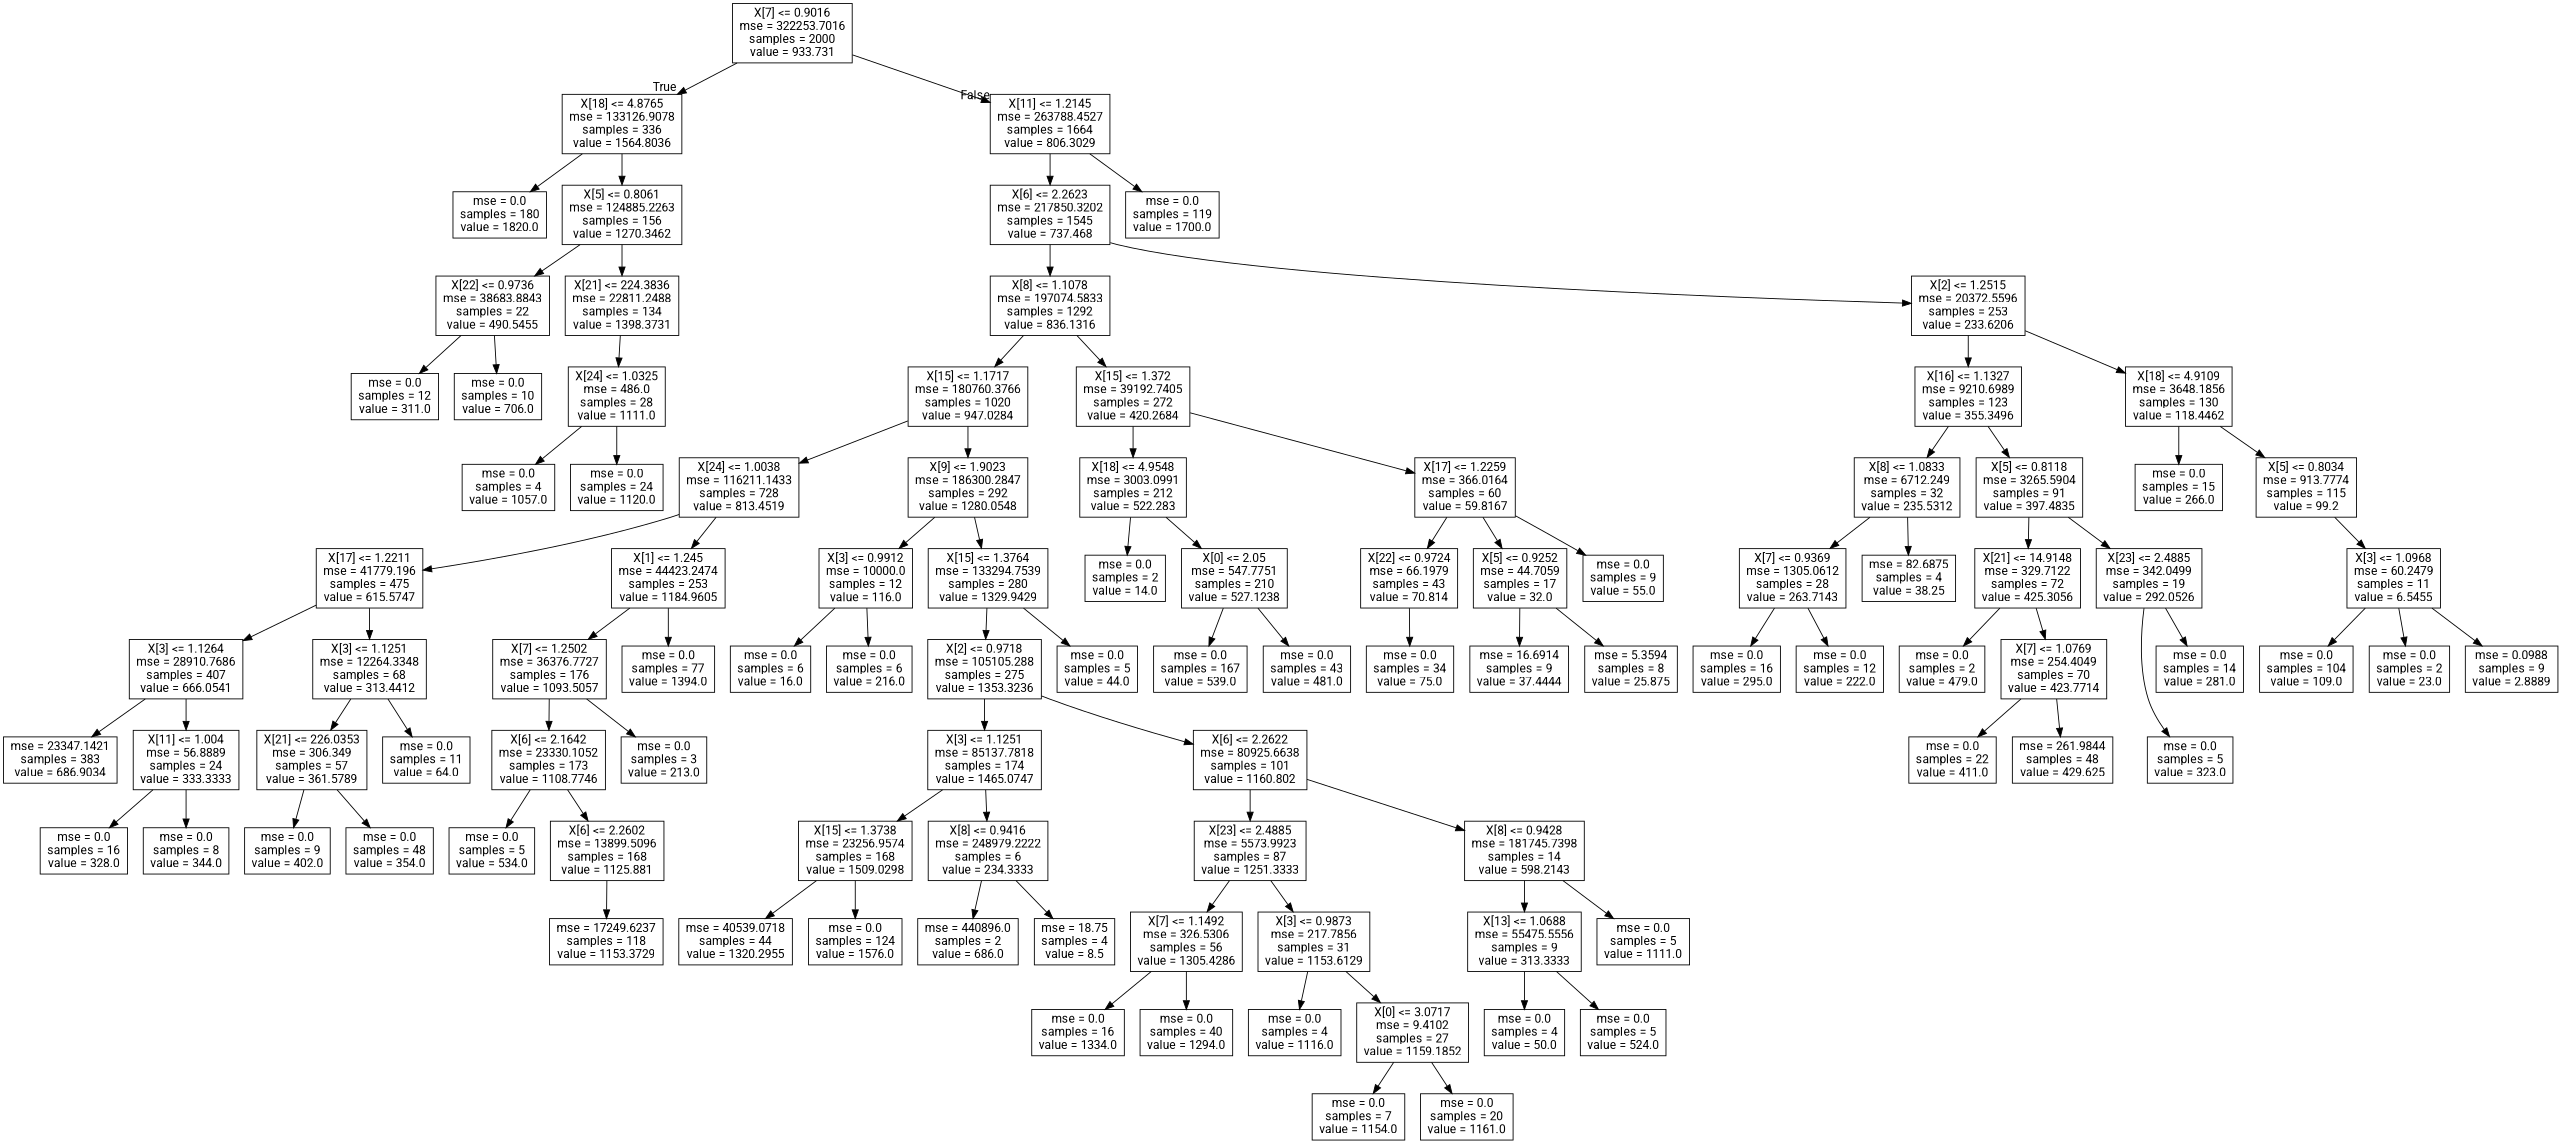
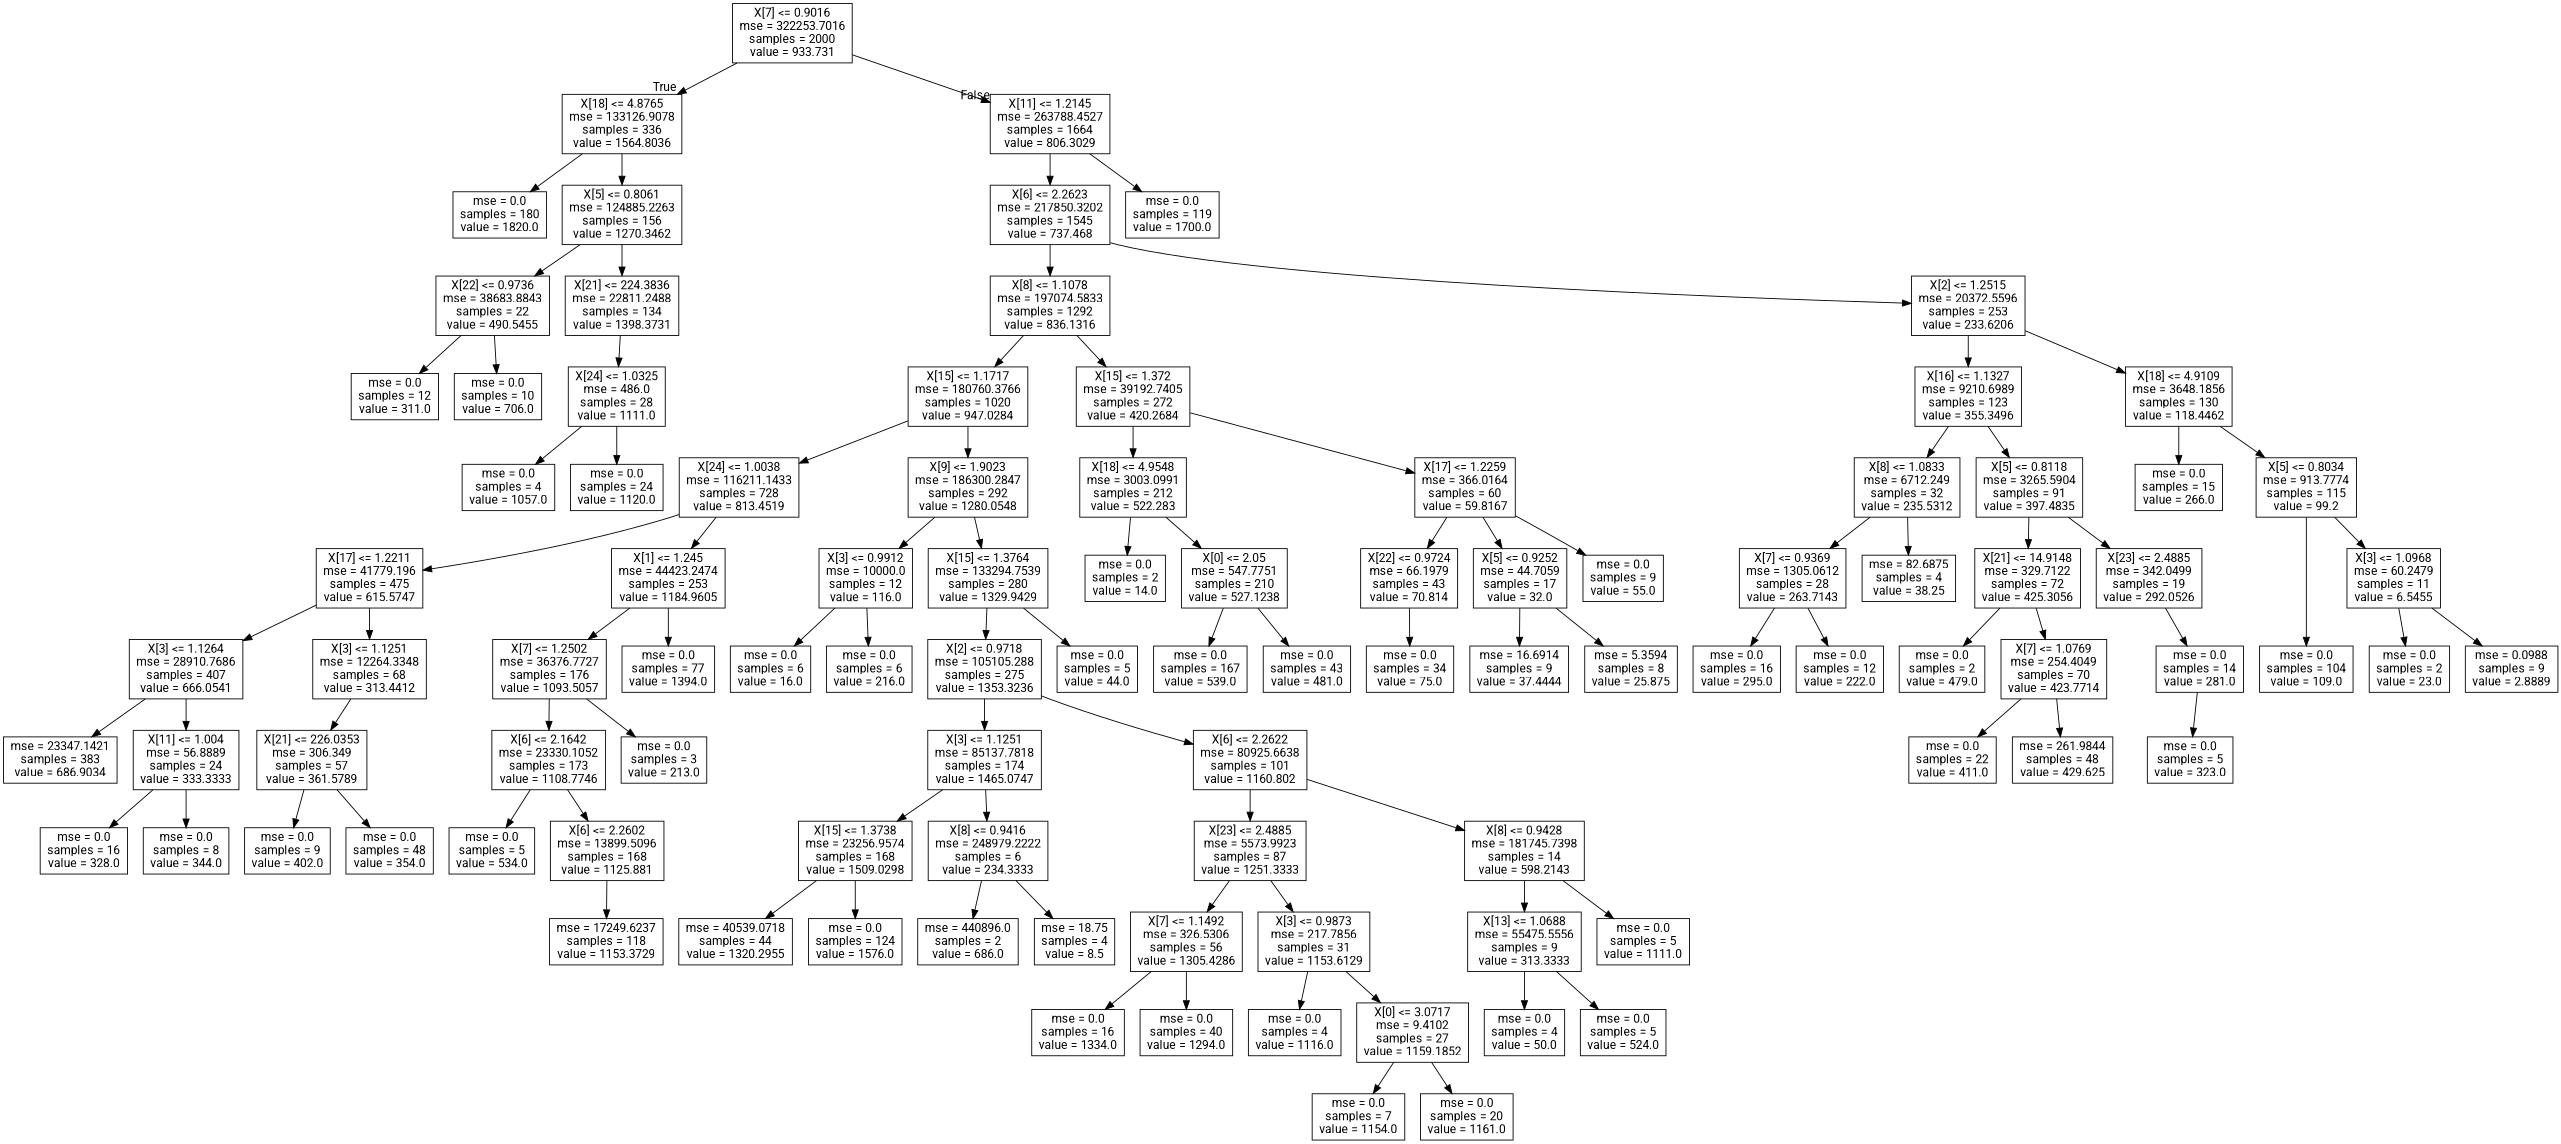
edge "X[3] <= 1.0968 mse = 60.2479 samples = 11 value = 6.5455" -> "mse = 0.0 samples = 104 value = 109.0": now "X[5] <= 0.8034 mse = 913.7774 samples = 115 value = 99.2" -> "mse = 0.0 samples = 104 value = 109.0"
edge "X[23] <= 2.4885 mse = 342.0499 samples = 19 value = 292.0526" -> "mse = 0.0 samples = 5 value = 323.0": now "mse = 0.0 samples = 14 value = 281.0" -> "mse = 0.0 samples = 5 value = 323.0"
node "mse = 0.0 samples = 11 value = 64.0": removed
